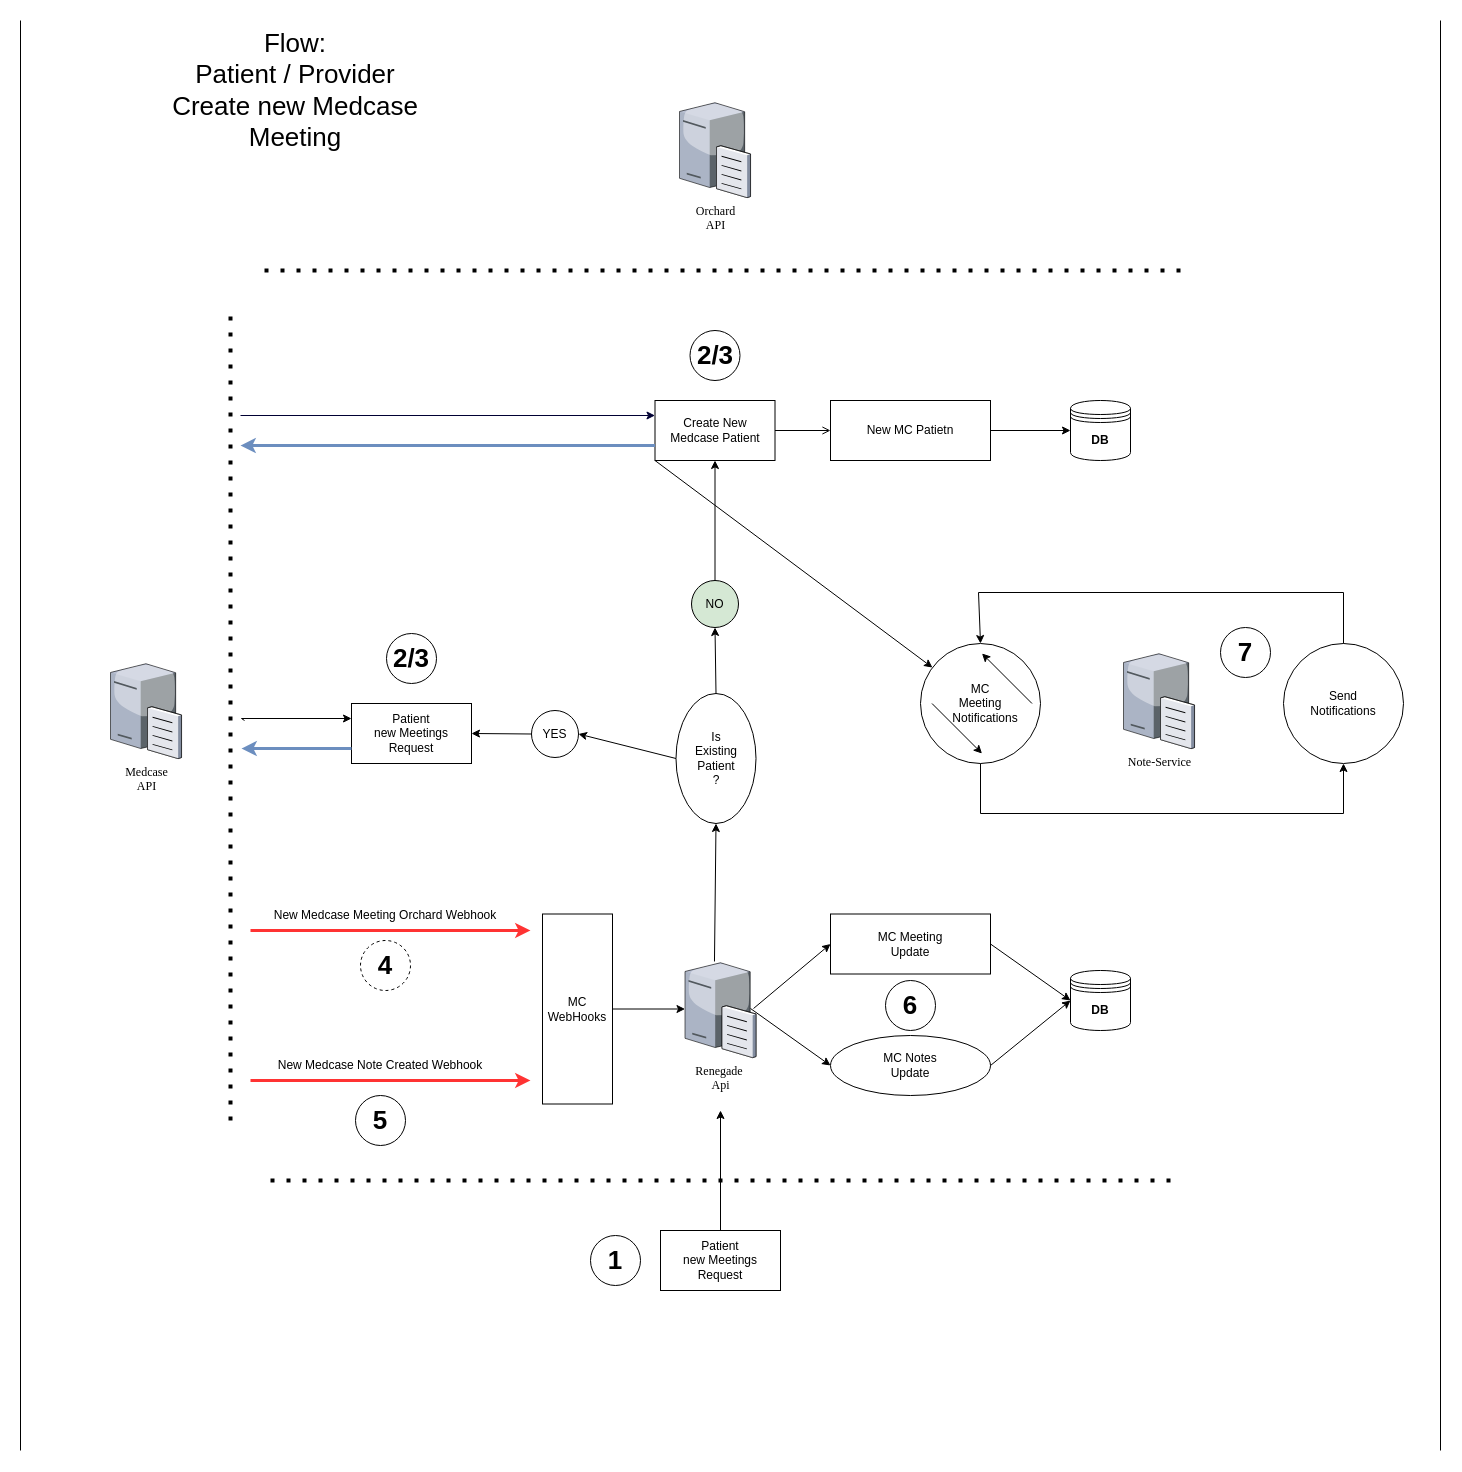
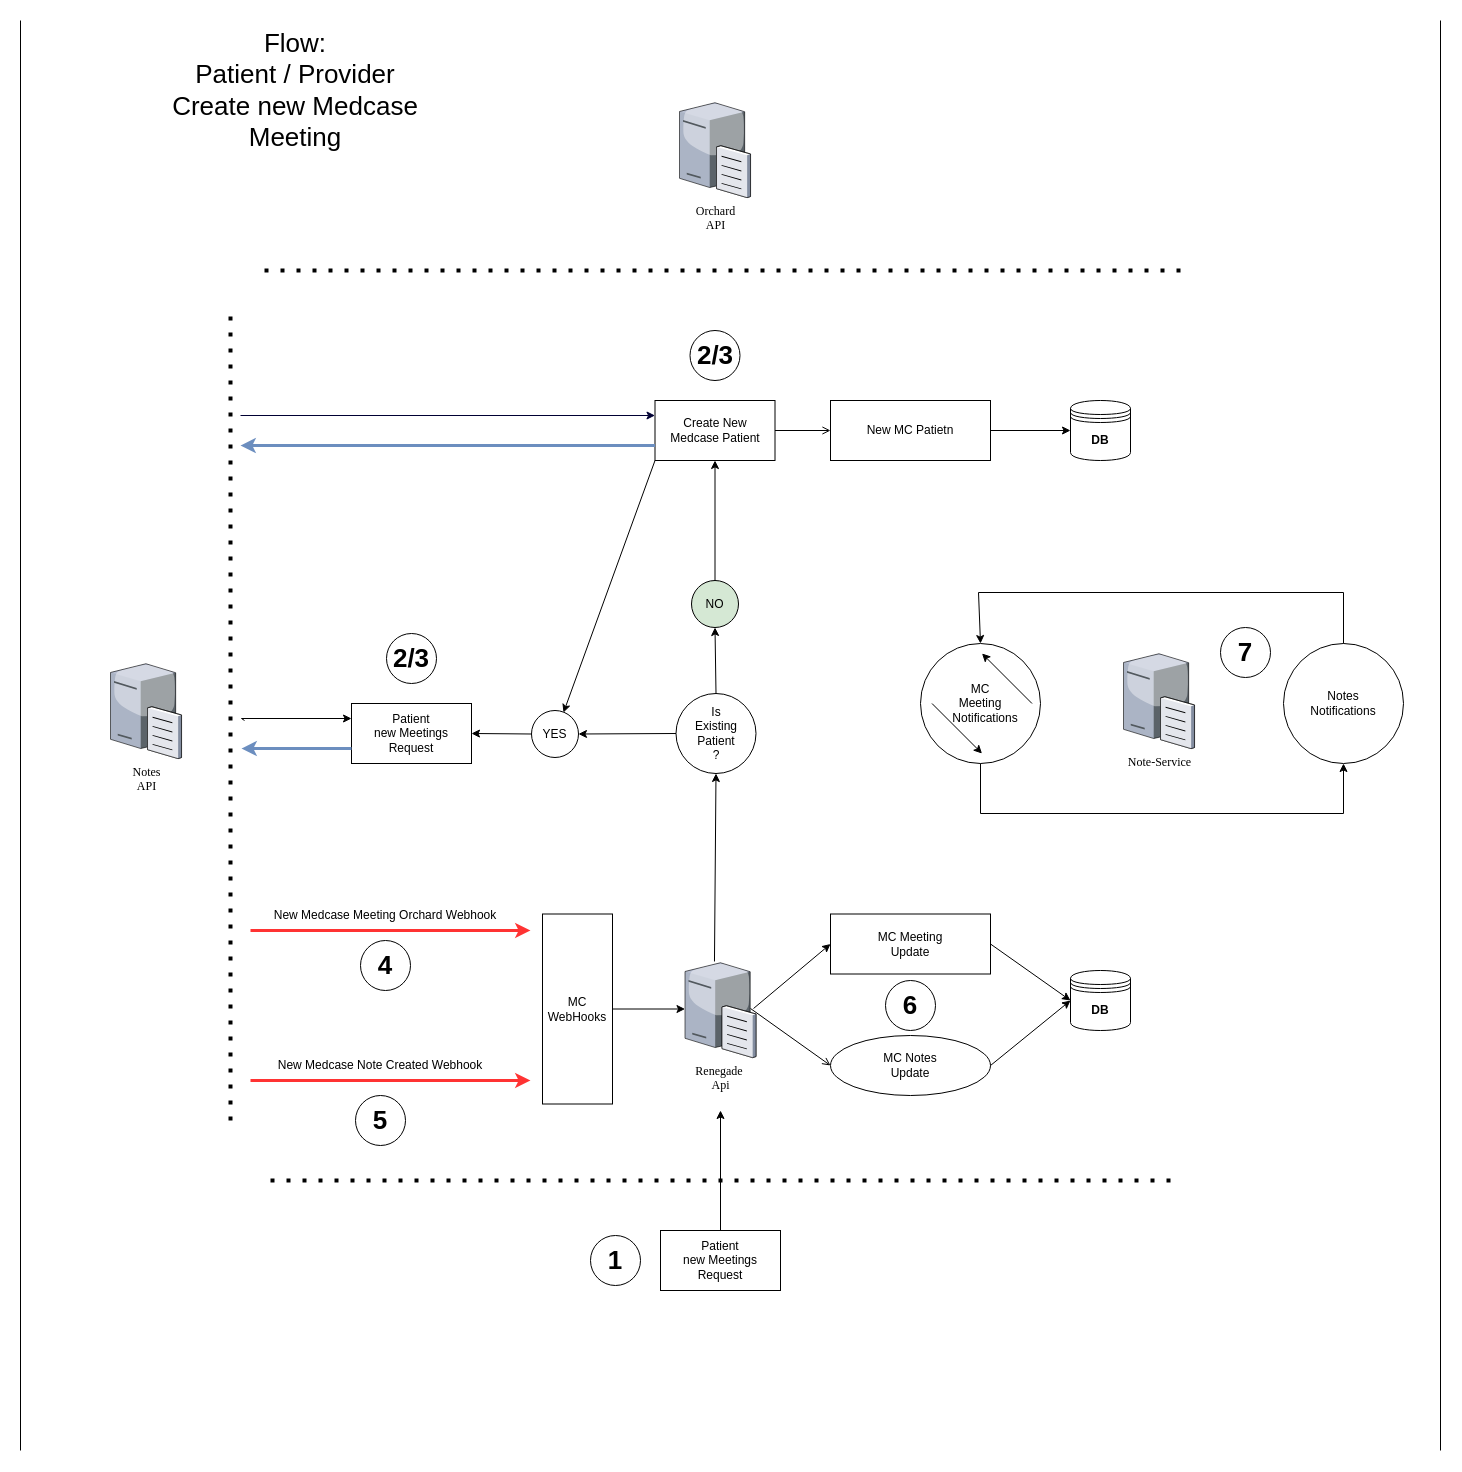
edge "Create New Medcase Patient" -> "MC Meeting Notifications": now "Create New Medcase Patient" -> "YES"
node "Send Notifications": label "Send Notifications" -> "Notes Notifications"
node "Is Existing Patient ?": size 80x130 -> 80x80
node "Medcase API": label "Medcase API" -> "Notes API"
node "4": style dashed -> solid
edge "Renegade Api" -> "MC Notes Update": arrowhead classic -> open
